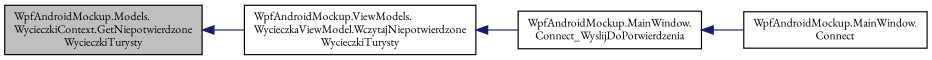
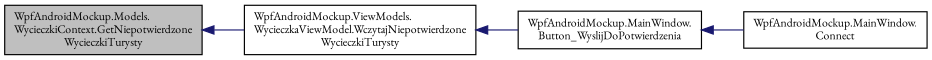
node "WpfAndroidMockup.MainWindow. Connect_WyslijDoPotwierdzenia": label "WpfAndroidMockup.MainWindow. Connect_WyslijDoPotwierdzenia" -> "WpfAndroidMockup.MainWindow. Button_WyslijDoPotwierdzenia"
